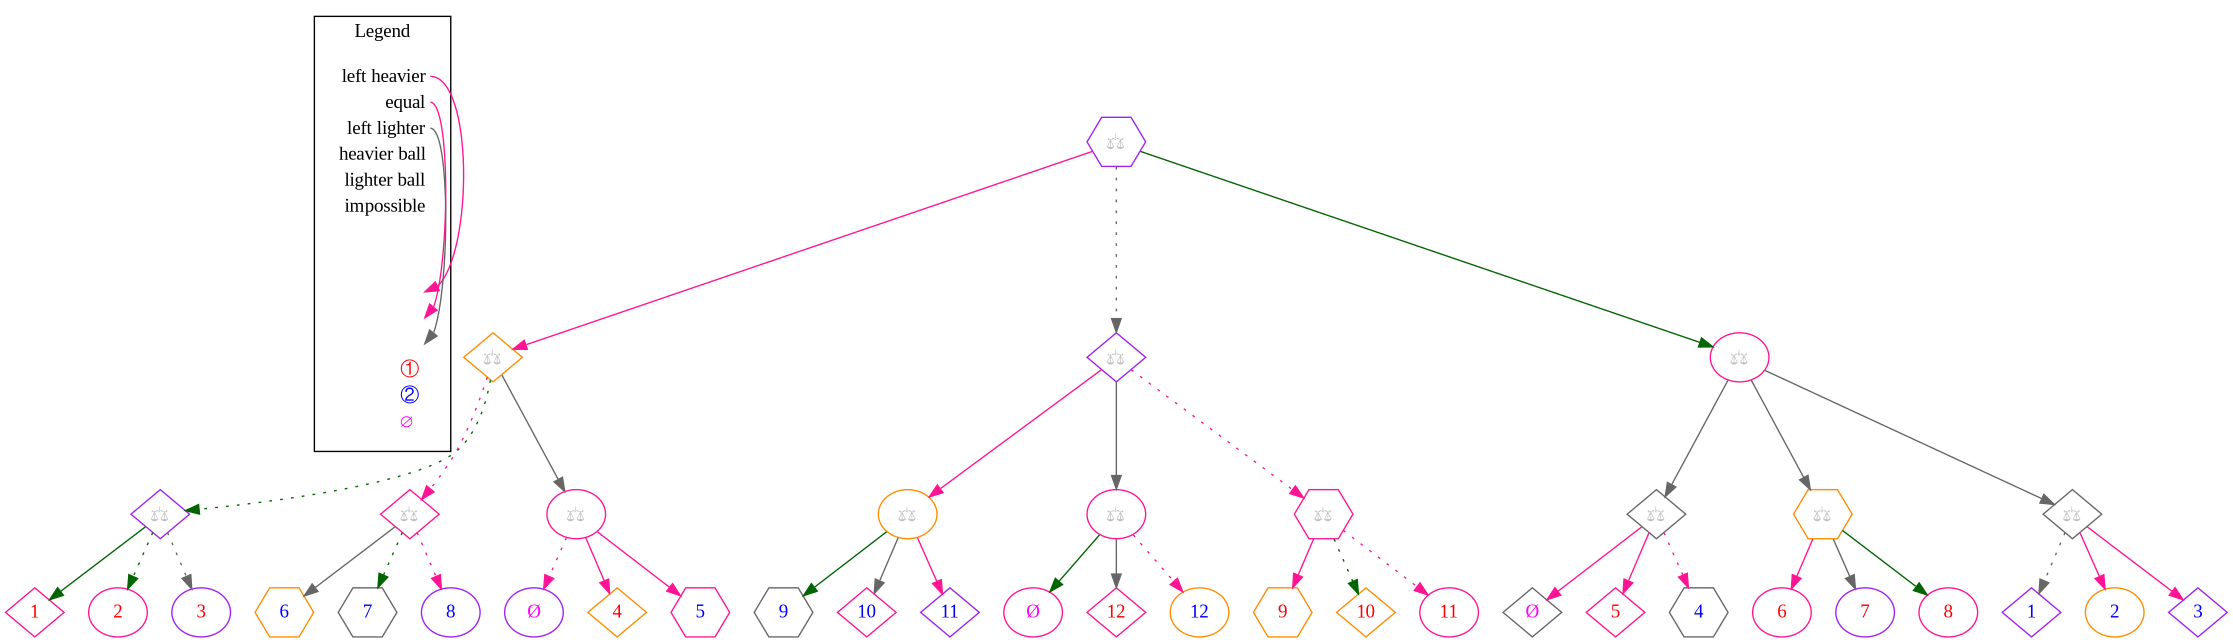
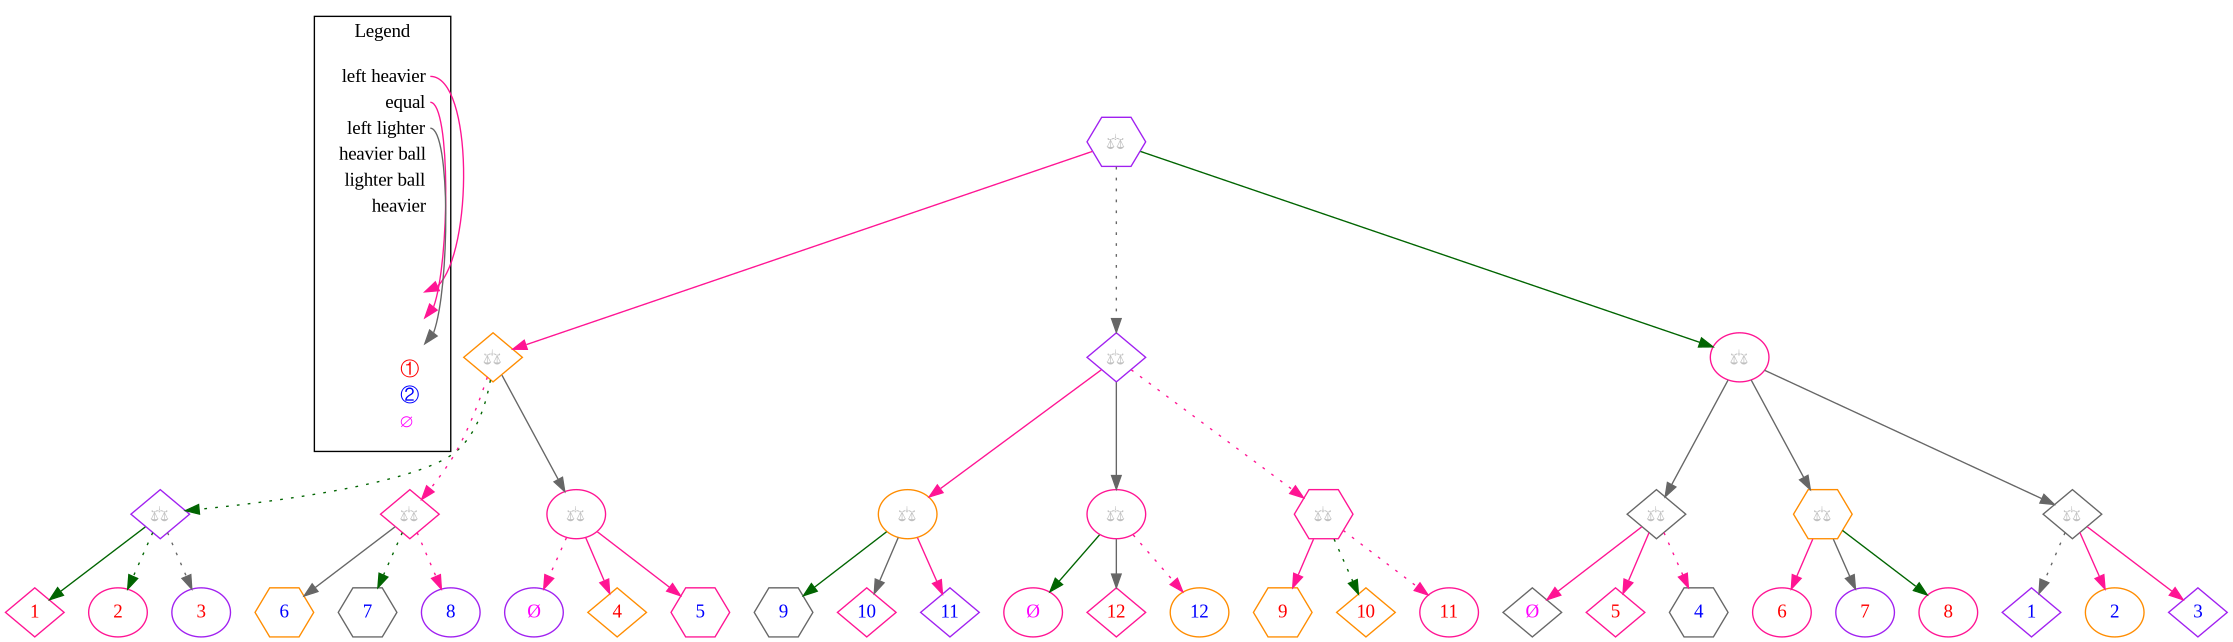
node "left heavier": text "impossible" -> "heavier"
